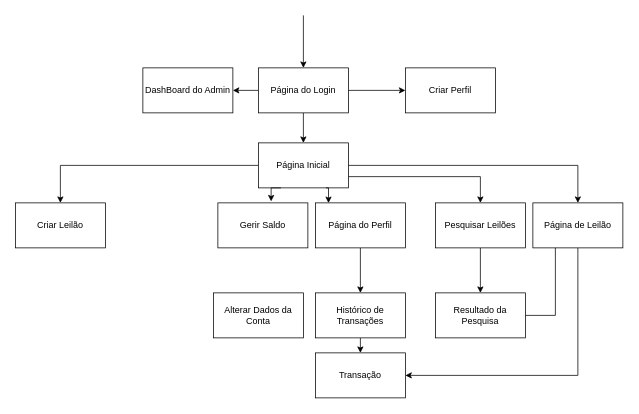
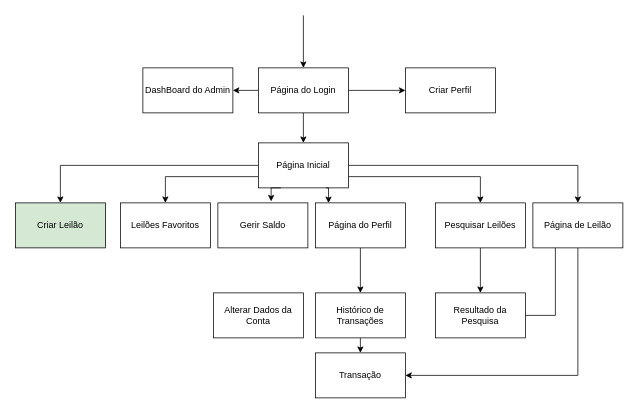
edge "Página Inicial" -> "Leilões Favoritos": added
node "Criar Leilão": fillcolor #ffffff -> #d5e8d4
node "Leilões Favoritos": added
